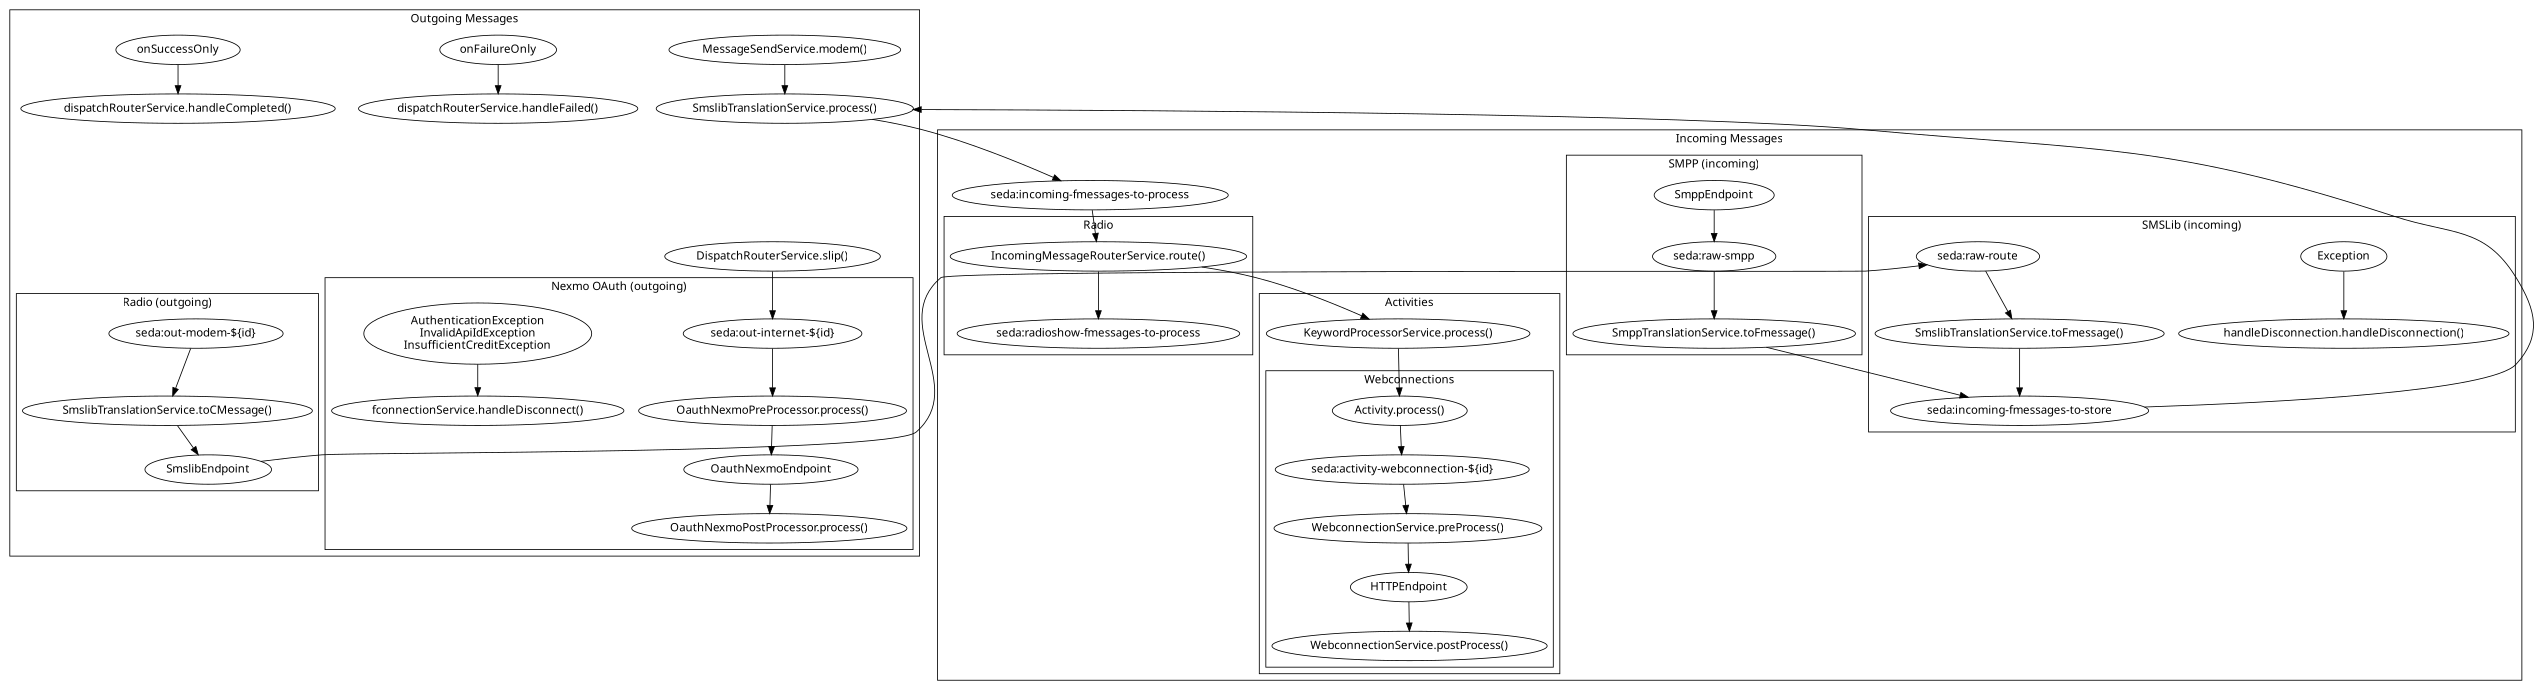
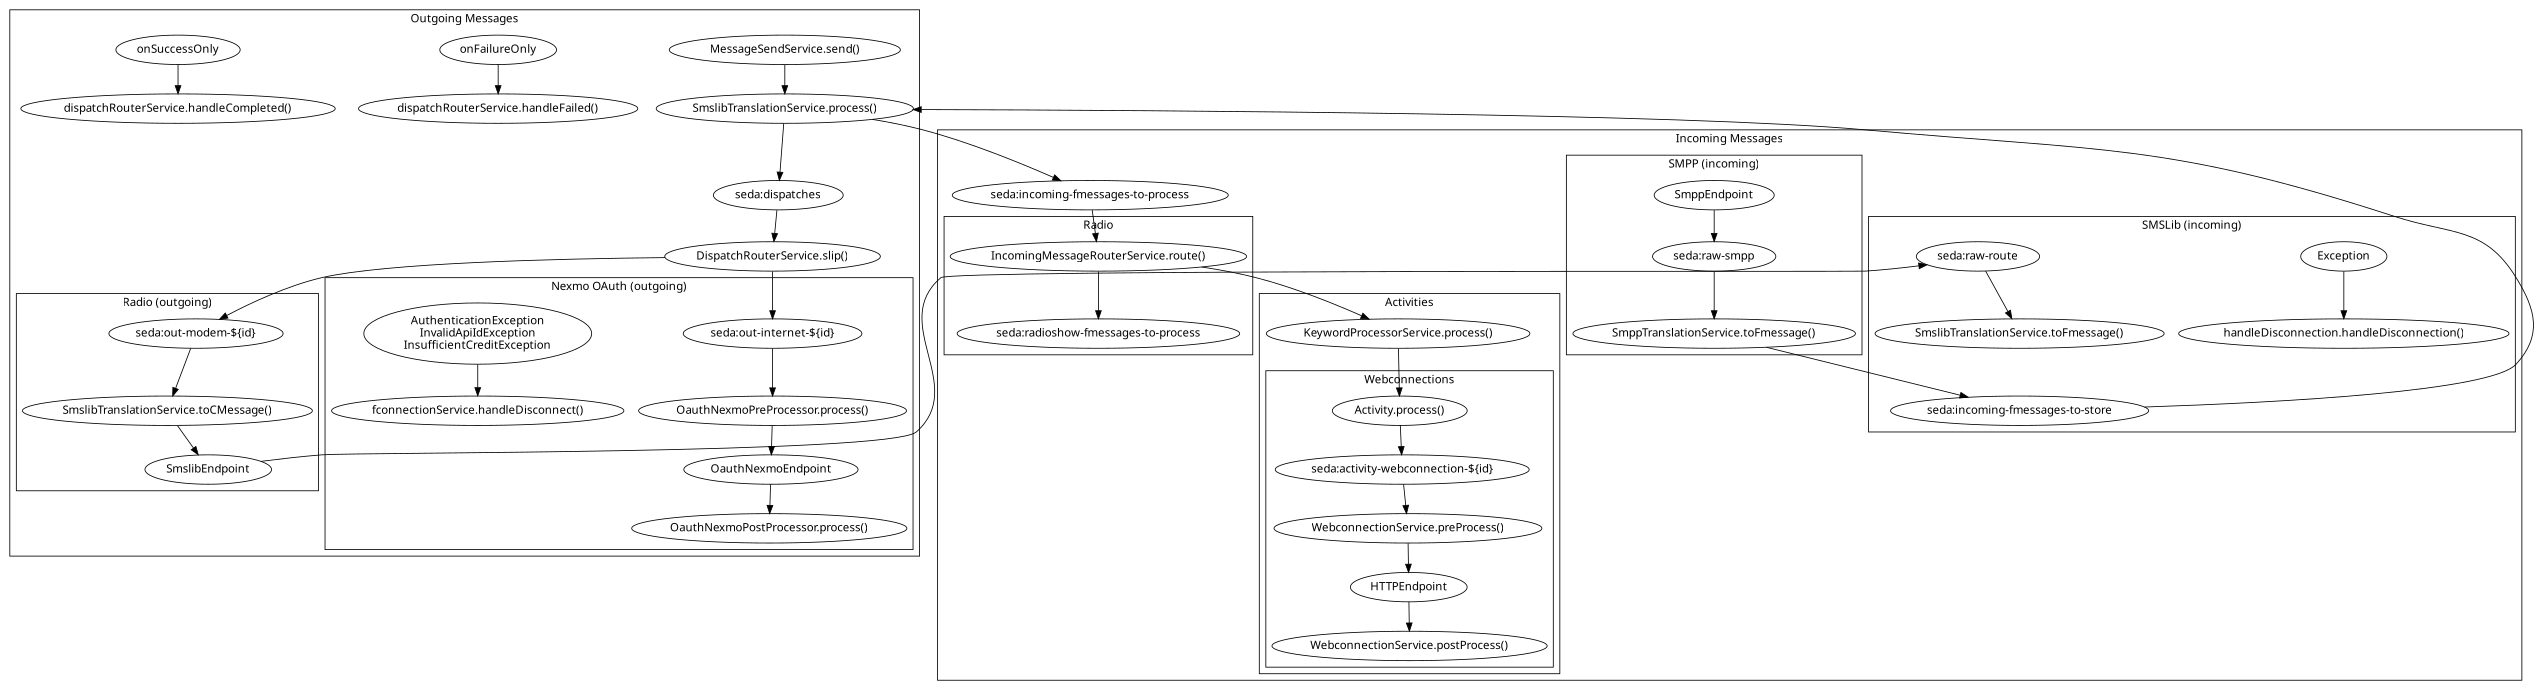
node "MessageSendService.modem()": label "MessageSendService.modem()" -> "MessageSendService.send()"
node "seda:dispatches": added
edge "DispatchRouterService.slip()" -> "seda:out-modem-${id}": added
edge "SmslibTranslationService.toFmessage()" -> "seda:incoming-fmessages-to-store": removed
